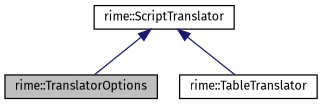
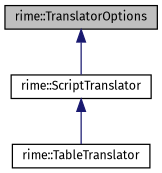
edge "rime::TranslatorOptions" -> "rime::ScriptTranslator": reversed
